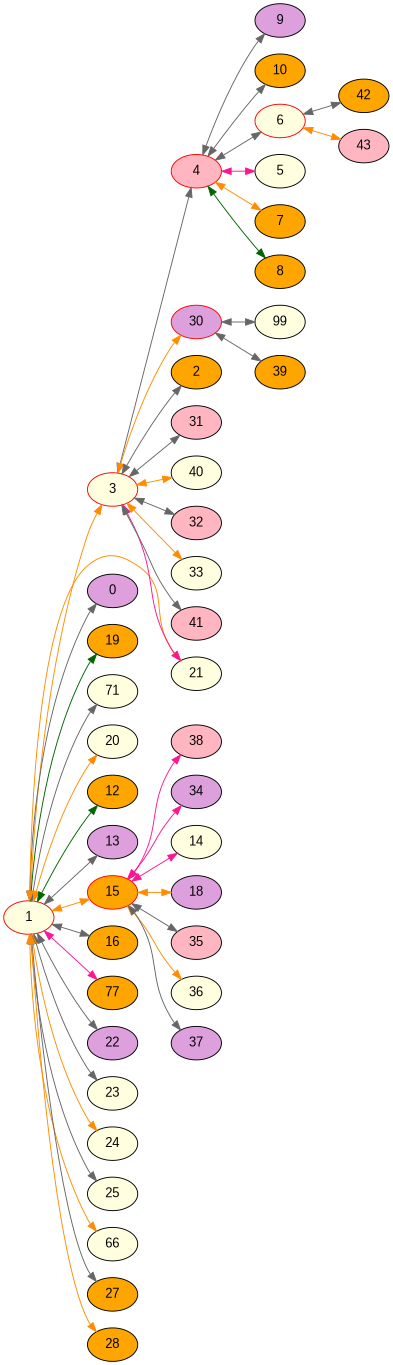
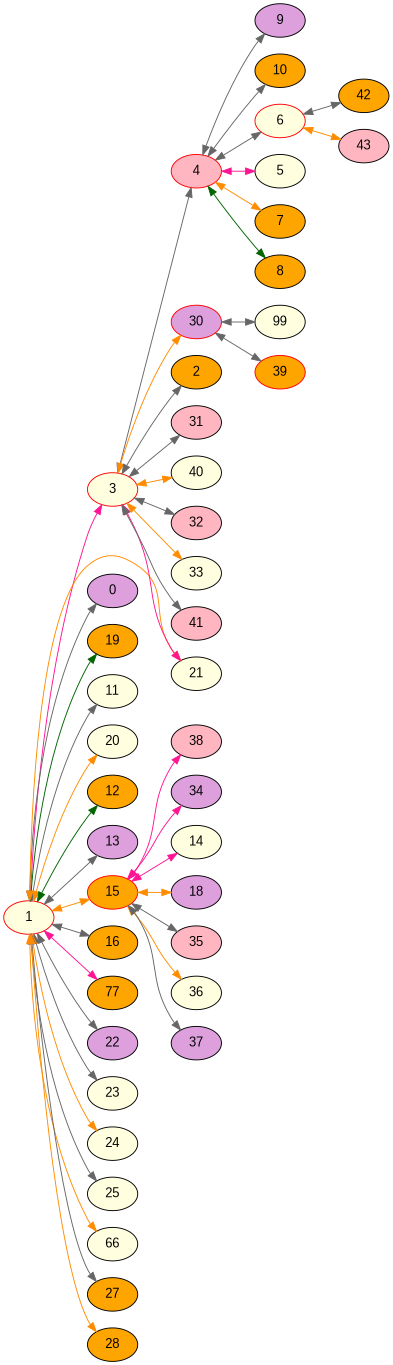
node "39": color black -> red
node "71": label "71" -> "11"
edge "1" -> "3": color darkorange -> deeppink
